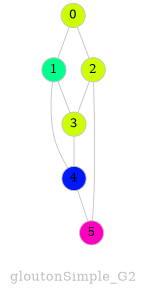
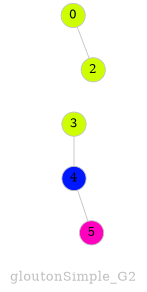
node "1": removed
edge "2" -- "3": removed
edge "2" -- "5": removed
